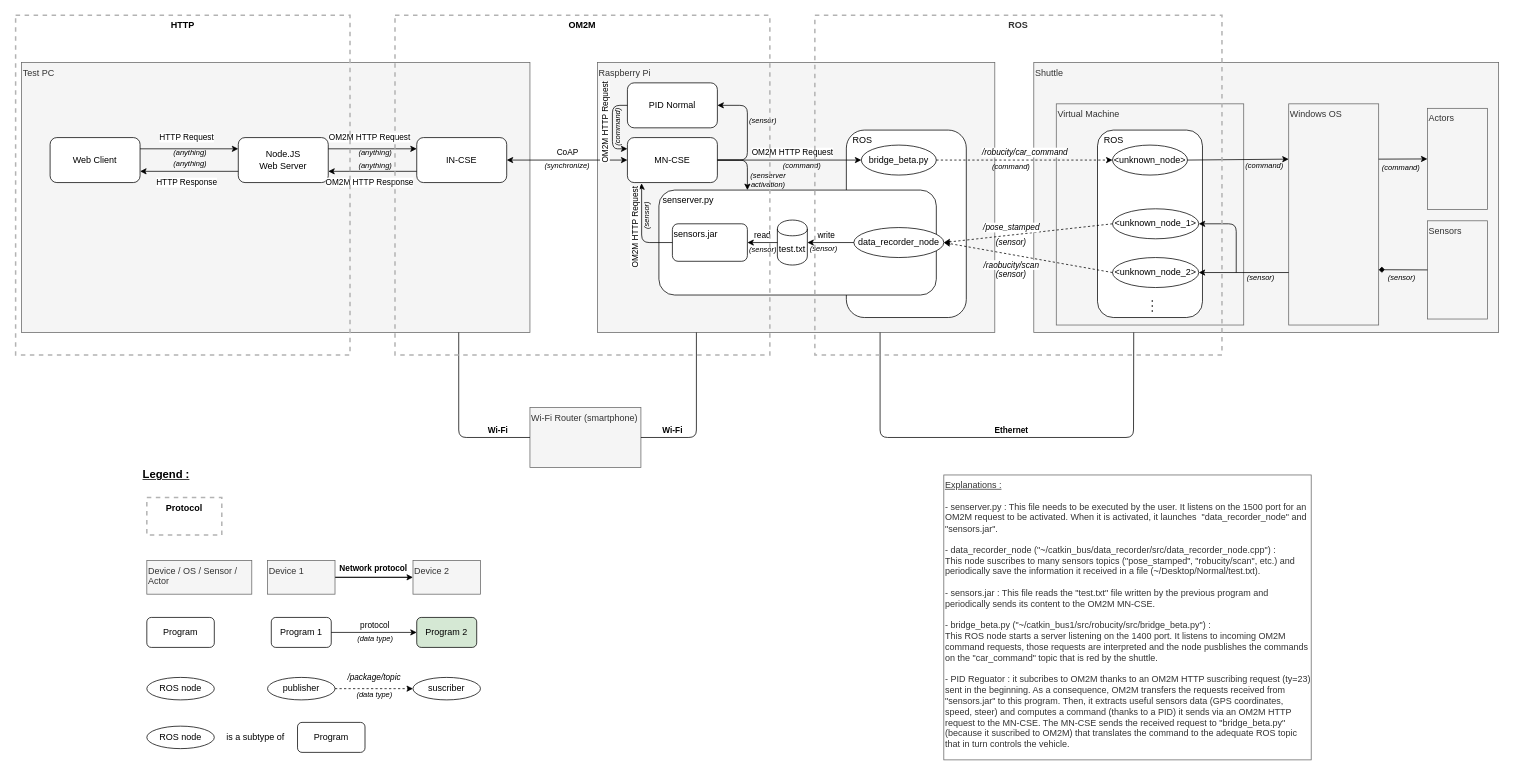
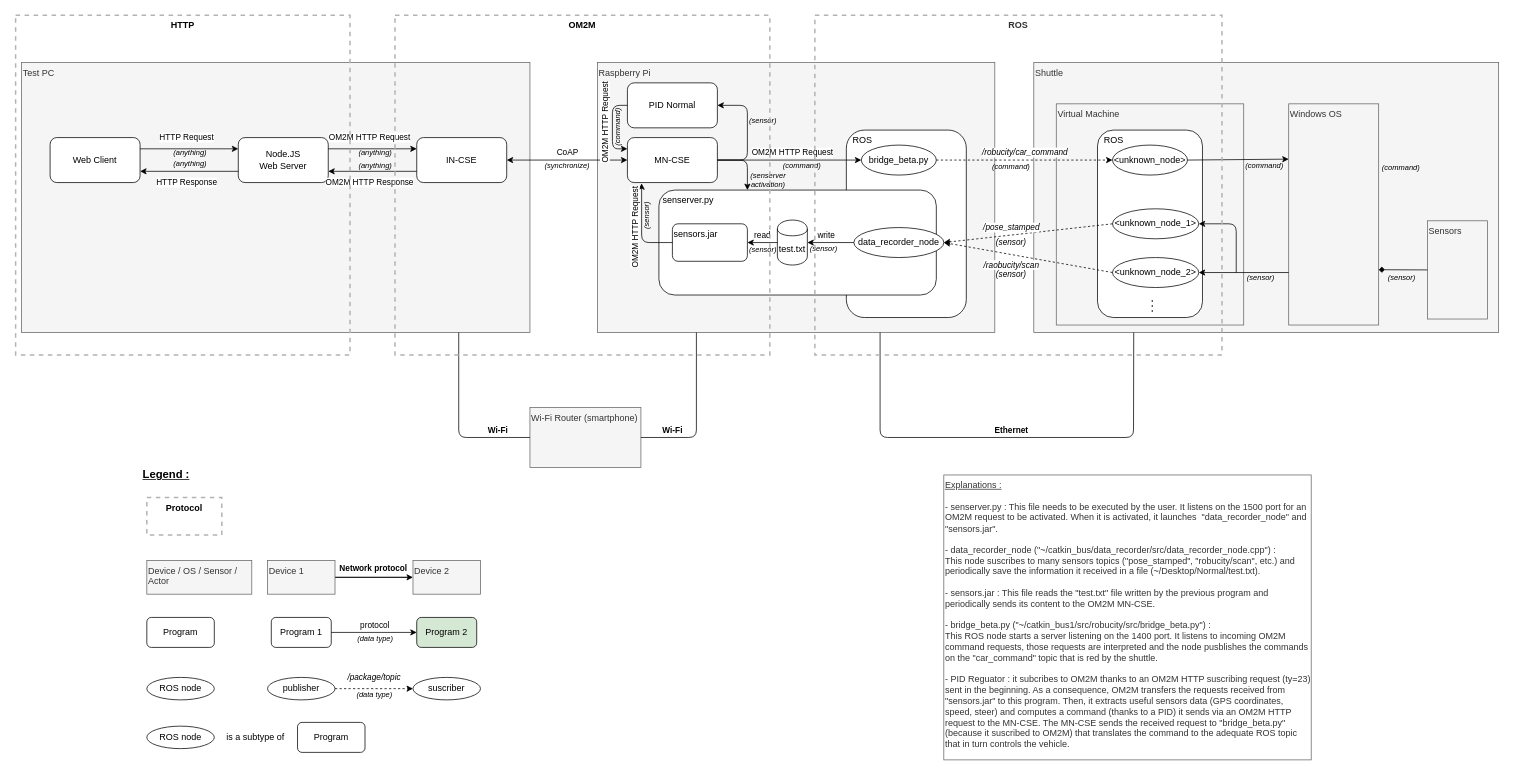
edge "Windows OS" -> "Actors": removed
node "Actors": removed
